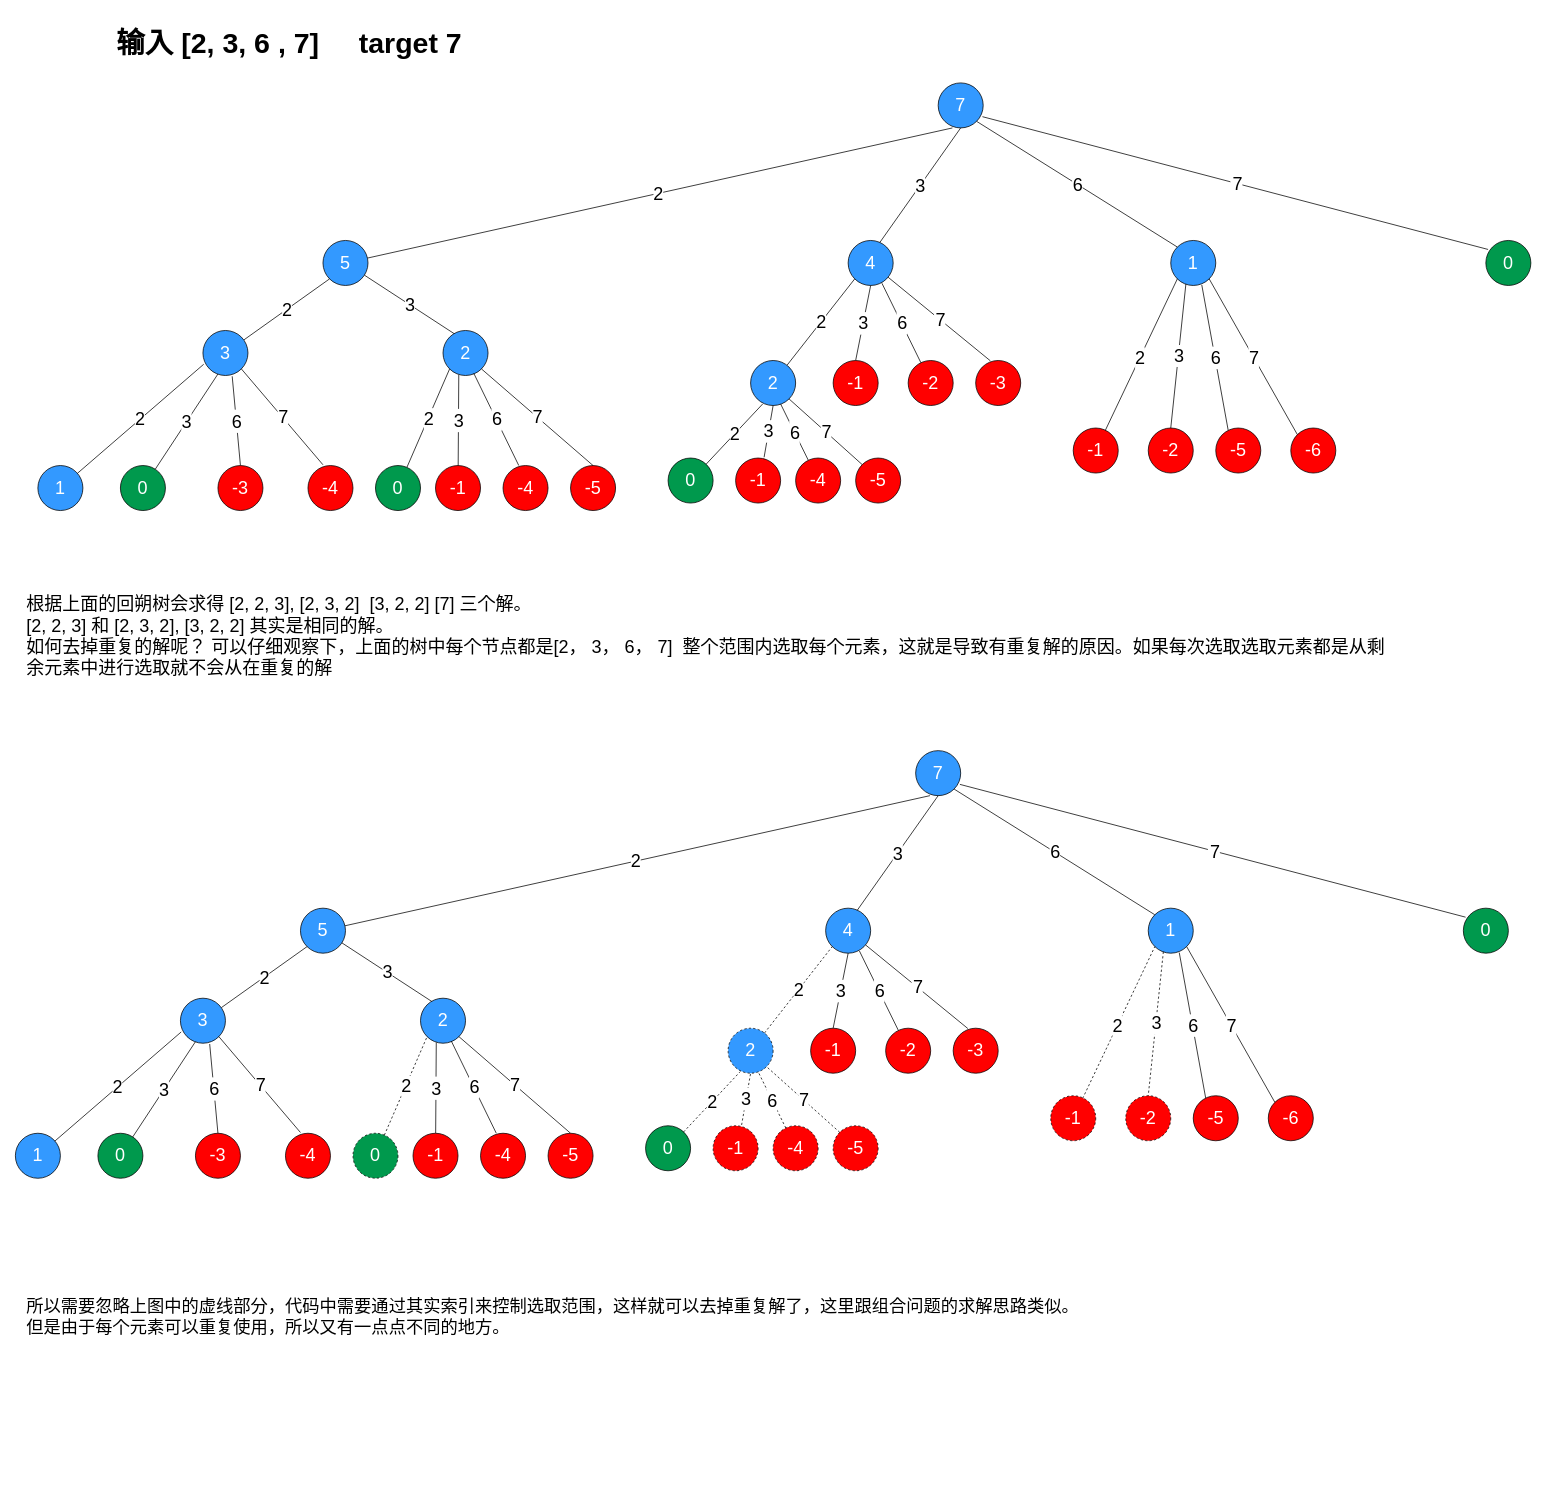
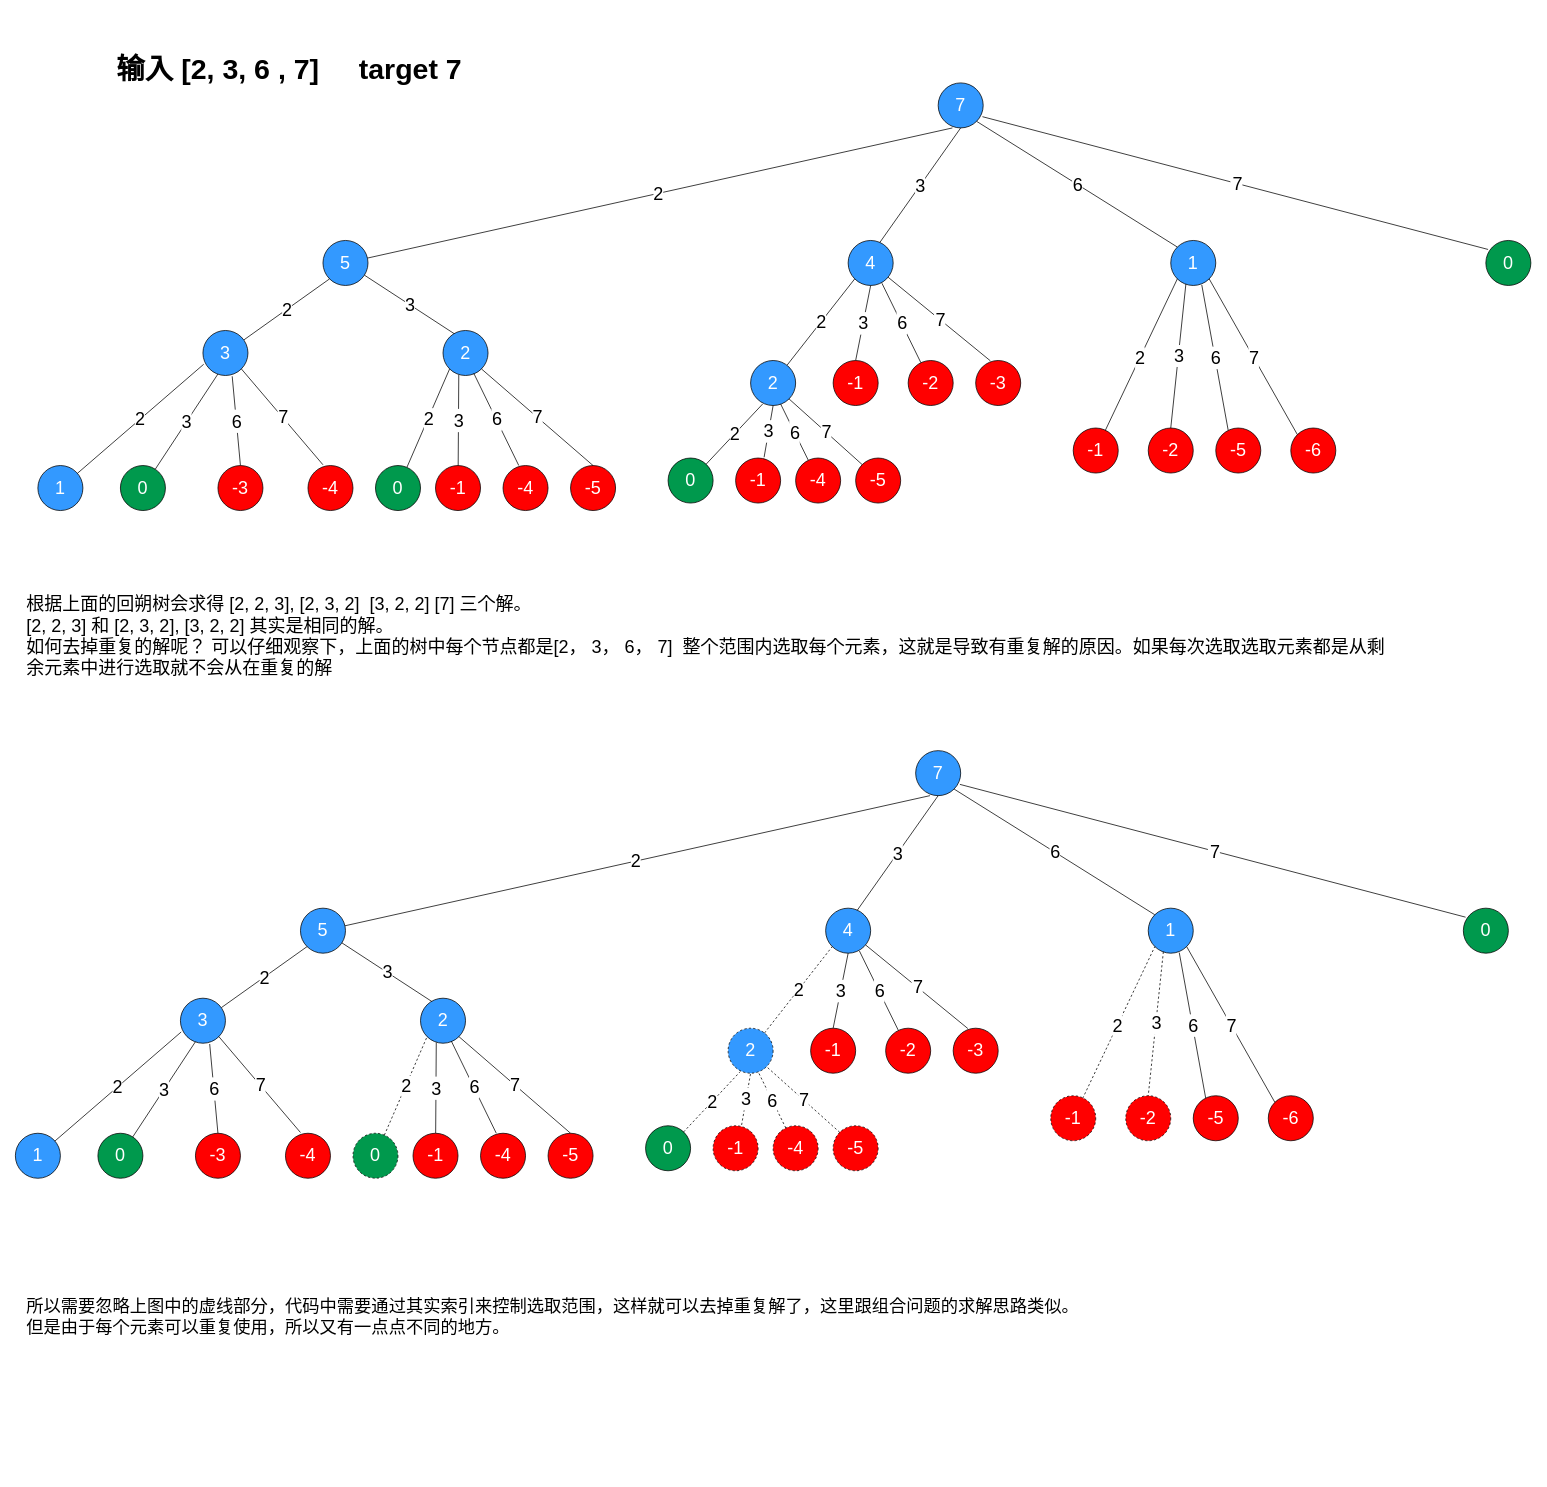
node "输入 [2, 3, 6 , 7] target 7": moved (323, 60) -> (323, 87)
